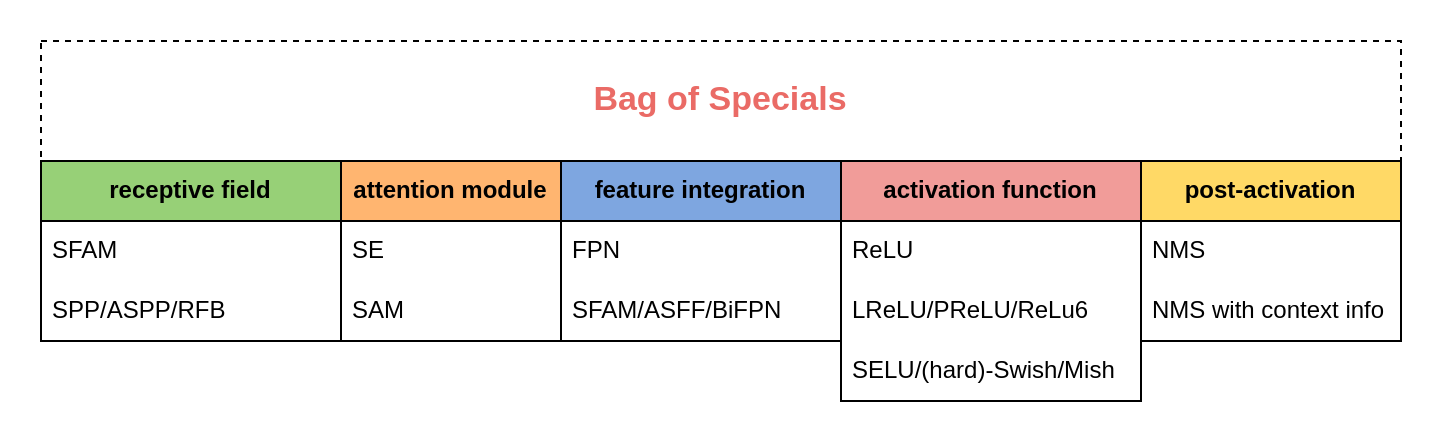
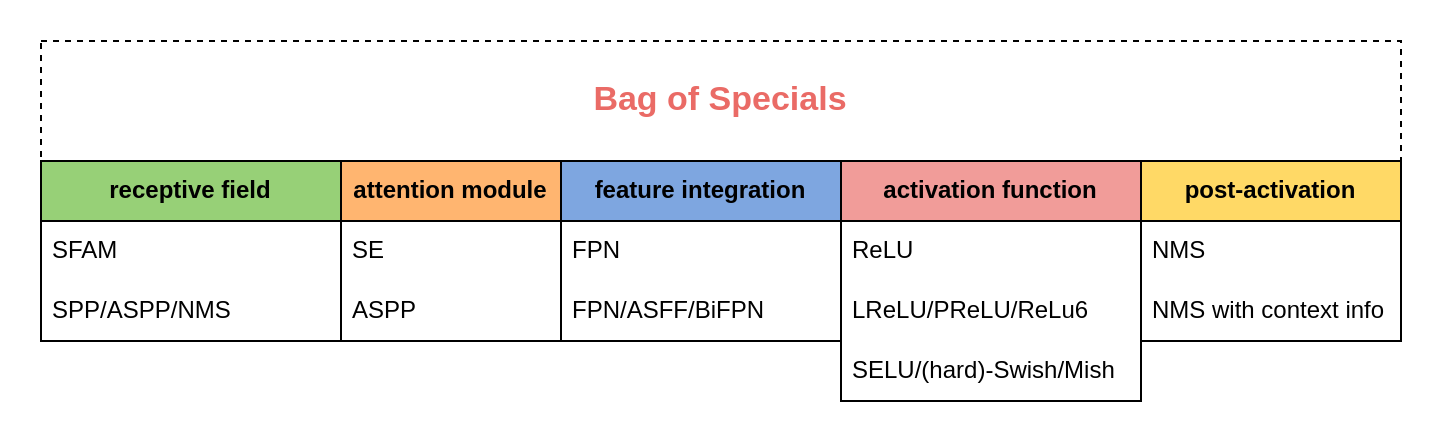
node "SPP/ASPP/RFB": label "SPP/ASPP/RFB" -> "SPP/ASPP/NMS"
node "SAM": label "SAM" -> "ASPP"
node "SFAM/ASFF/BiFPN": label "SFAM/ASFF/BiFPN" -> "FPN/ASFF/BiFPN"
